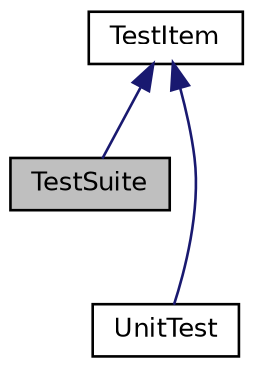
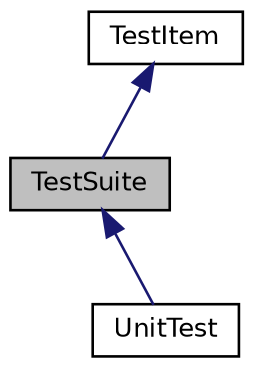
edge "UnitTest" -> "TestItem": now "UnitTest" -> "TestSuite"
